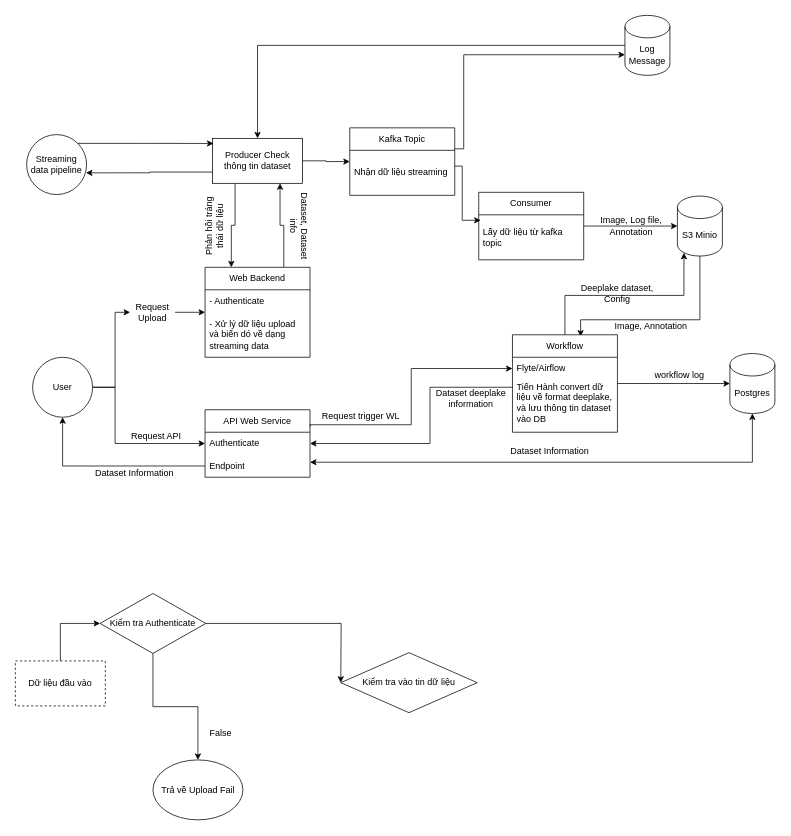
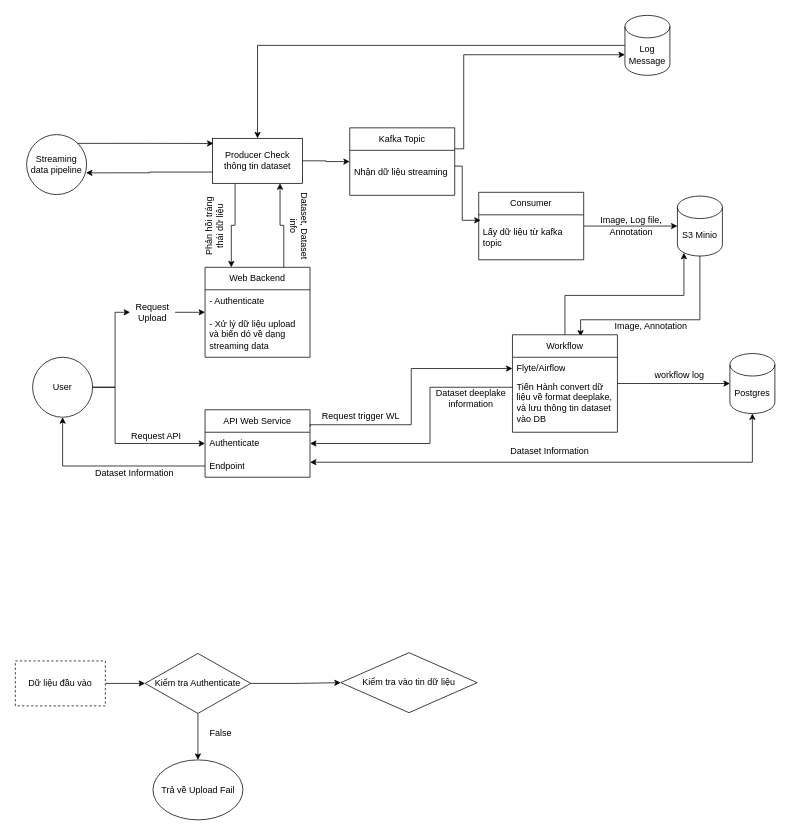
node "Deeplake dataset, Config": removed
node "Kiểm tra Authenticate": moved (153, 624) -> (198, 684)
